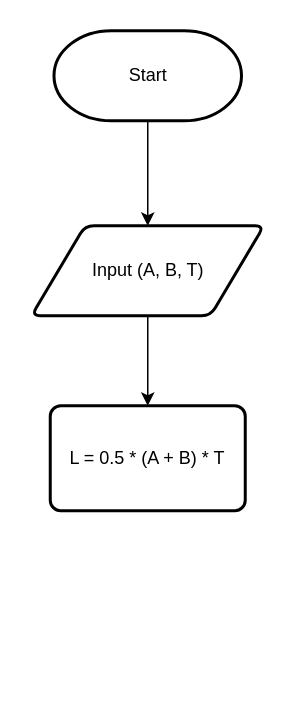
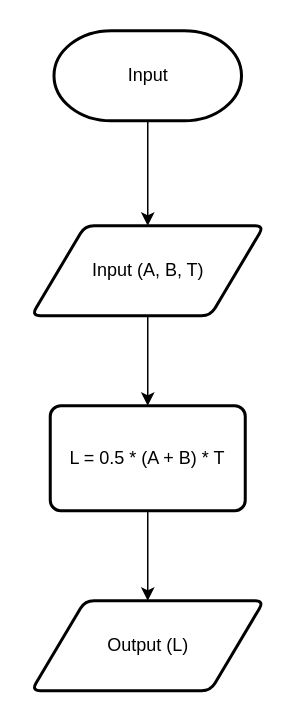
node "Start": label "Start" -> "Input"
edge "L = 0.5 * (A + B) * T" -> "Output (L)": added
node "Output (L)": added
